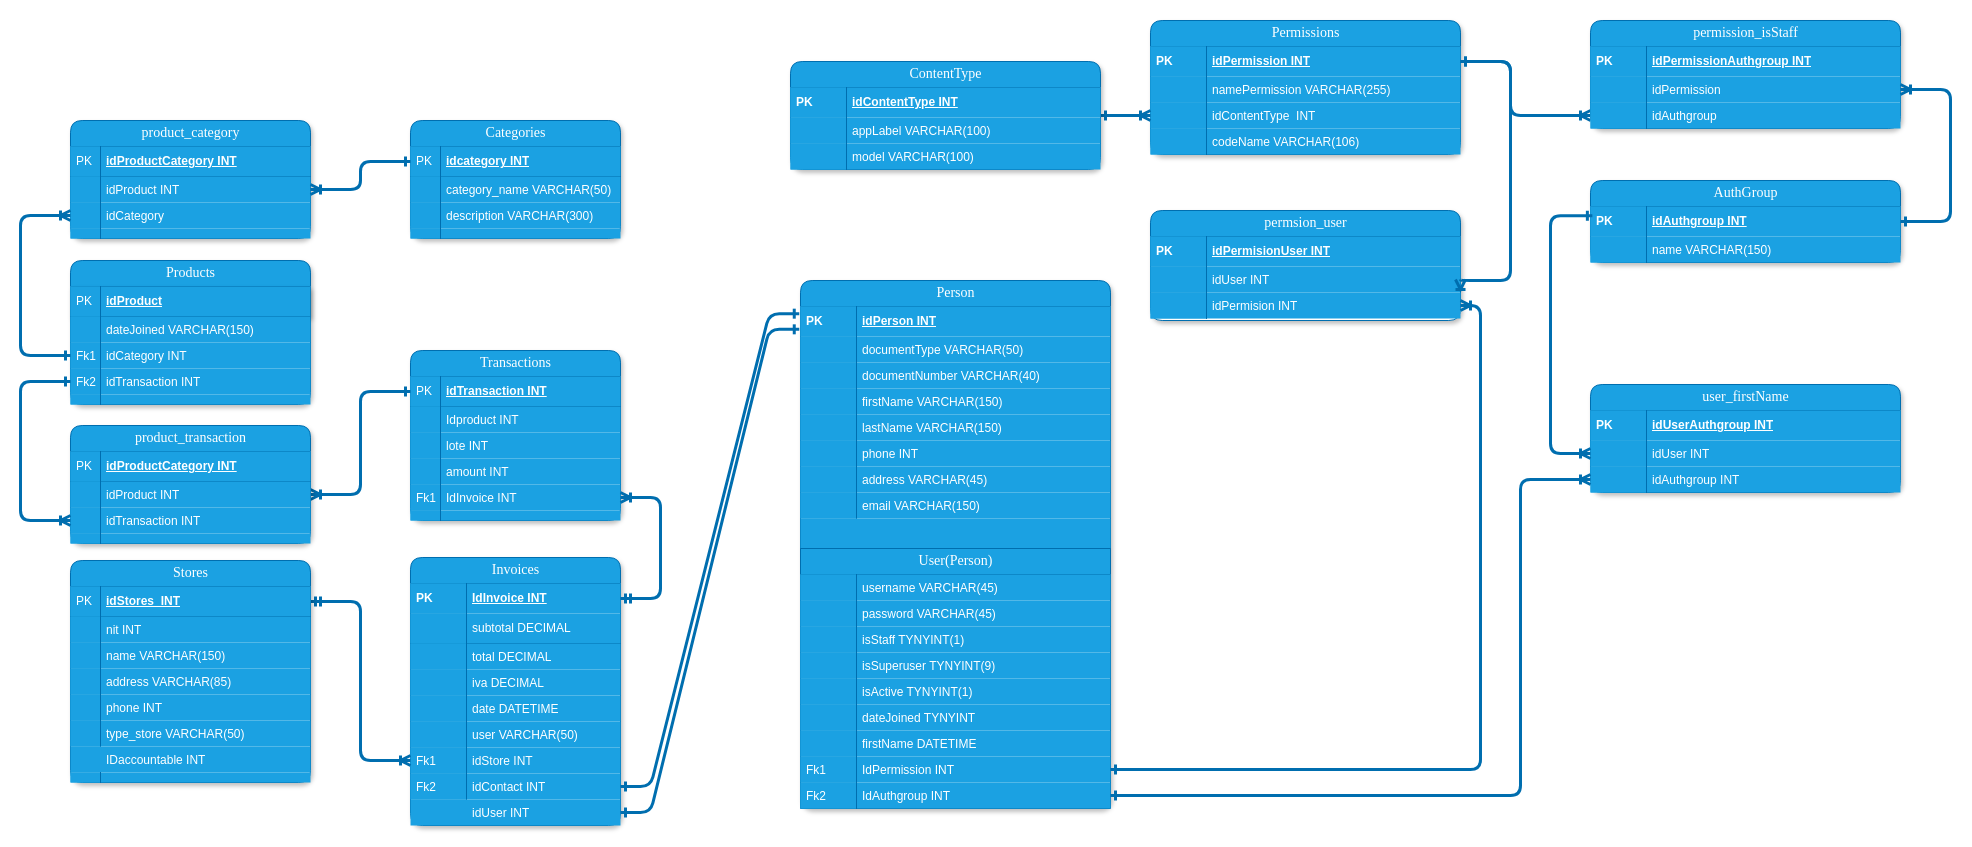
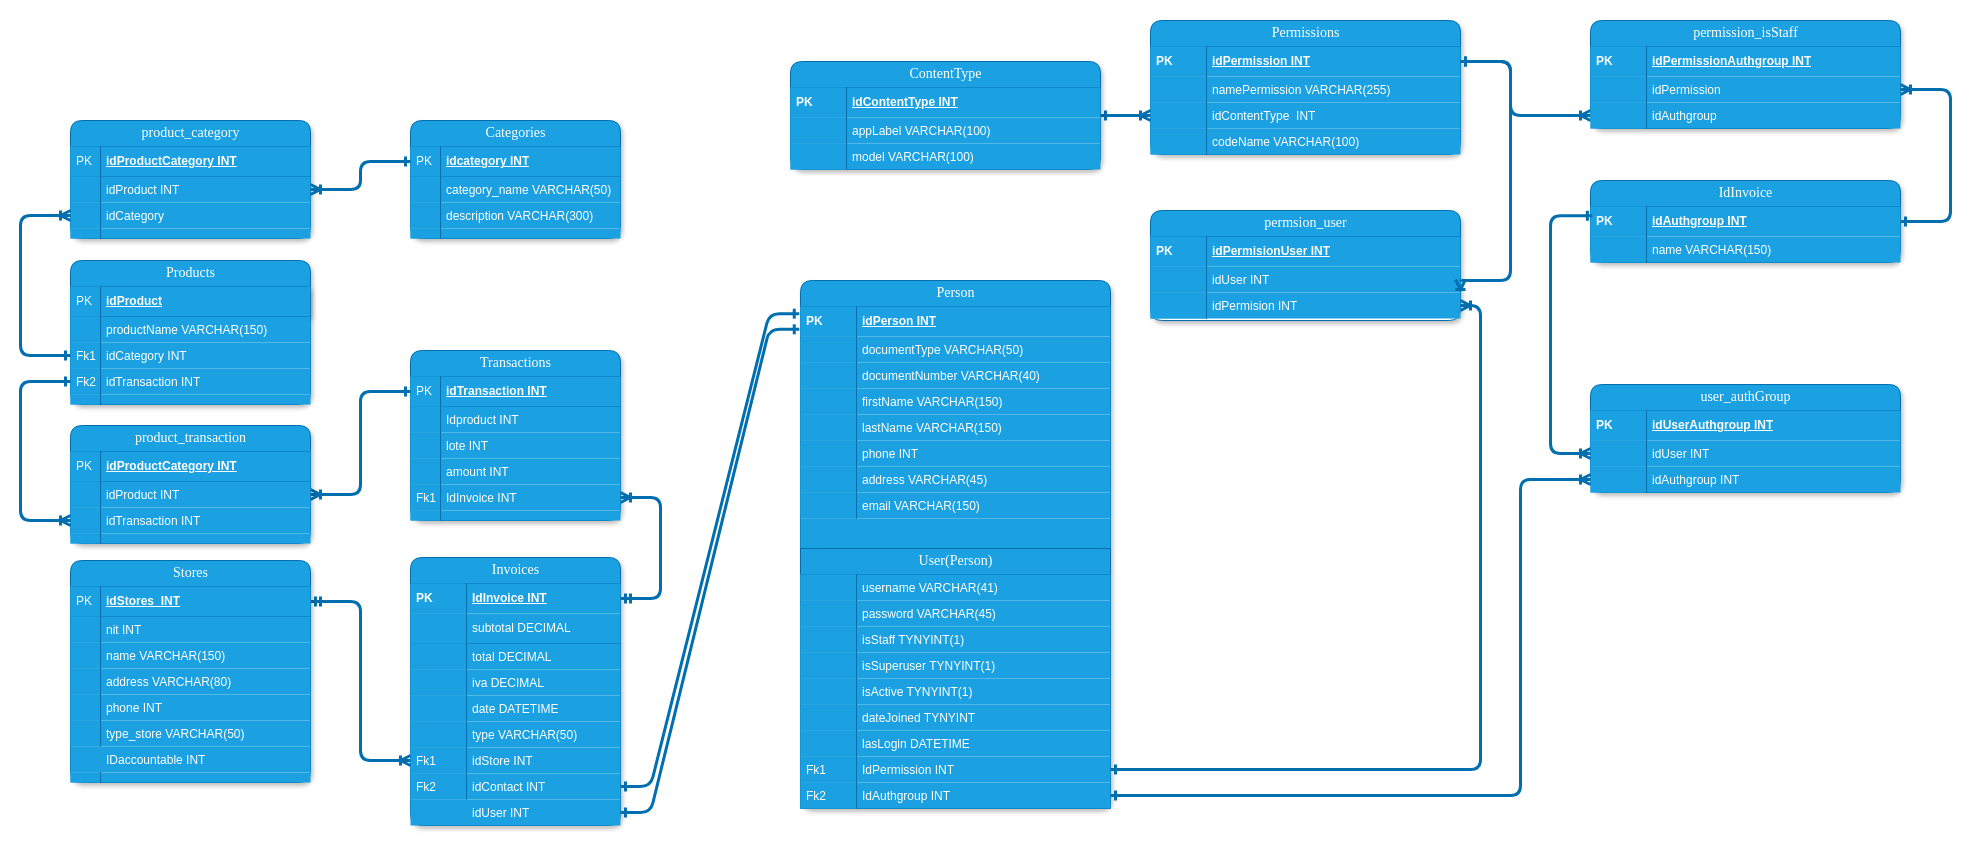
node "codeName VARCHAR(106)": label "codeName VARCHAR(106)" -> "codeName VARCHAR(100)"
node "AuthGroup": label "AuthGroup" -> "IdInvoice"
node "dateJoined VARCHAR(150)": label "dateJoined VARCHAR(150)" -> "productName VARCHAR(150)"
node "user_firstName": label "user_firstName" -> "user_authGroup"
node "username VARCHAR(45)": label "username VARCHAR(45)" -> "username VARCHAR(41)"
node "isSuperuser TYNYINT(9)": label "isSuperuser TYNYINT(9)" -> "isSuperuser TYNYINT(1)"
node "address VARCHAR(85)": label "address VARCHAR(85)" -> "address VARCHAR(80)"
node "user VARCHAR(50)": label "user VARCHAR(50)" -> "type VARCHAR(50)"
node "firstName DATETIME": label "firstName DATETIME" -> "lasLogin DATETIME"
